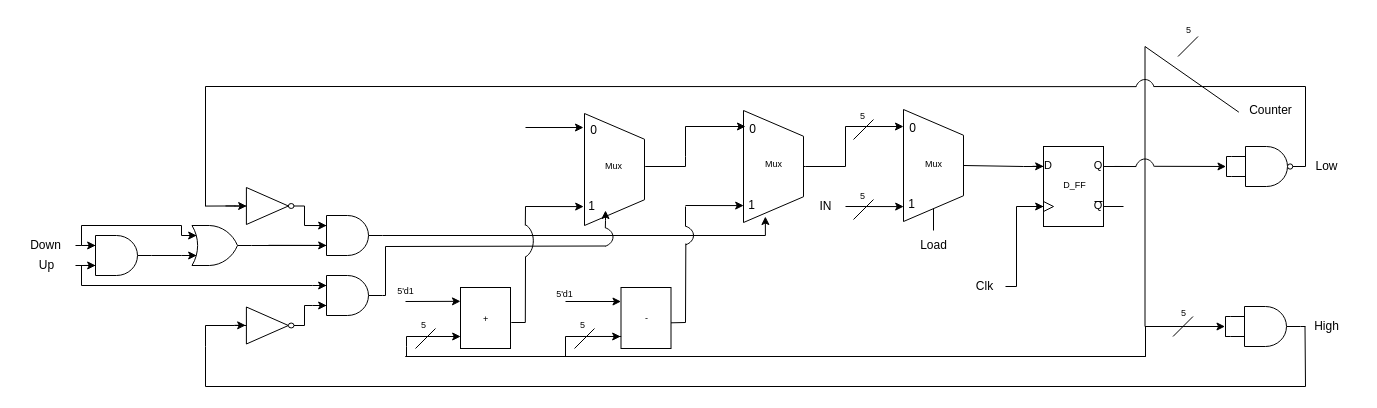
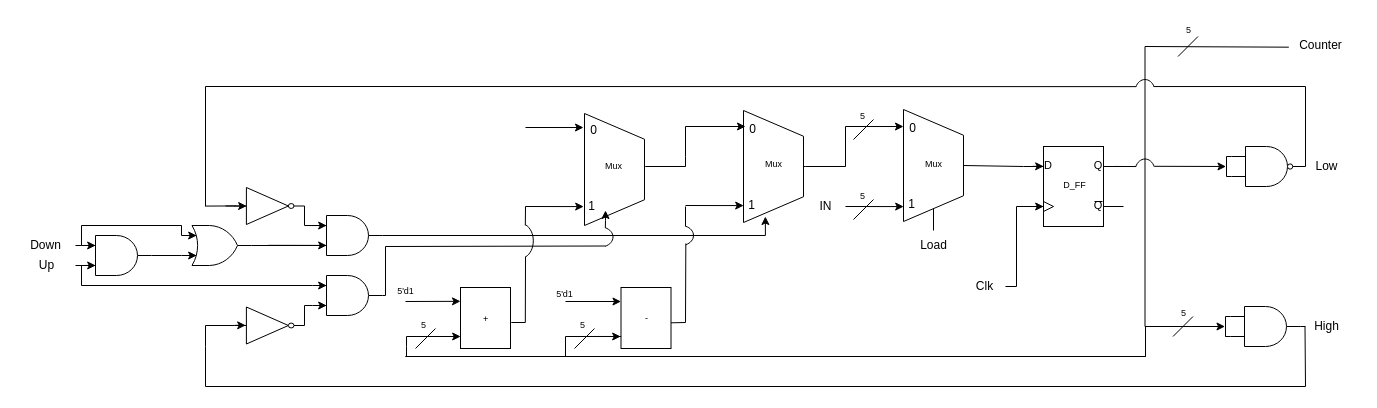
node "Counter": moved (1270, 111) -> (1320, 46)
